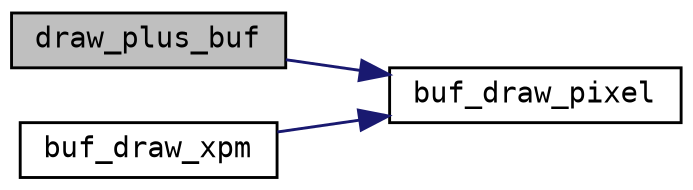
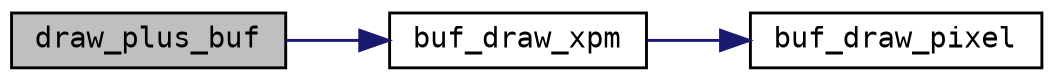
edge "draw_plus_buf" -> "buf_draw_pixel": now "draw_plus_buf" -> "buf_draw_xpm"
